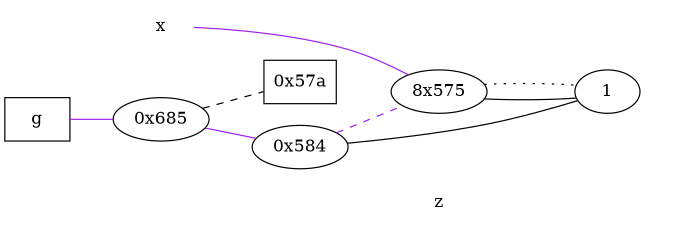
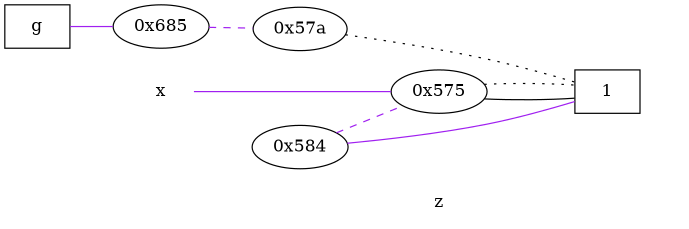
edge "0x57a" -- "1": added
node "0x57a": shape box -> ellipse
node "8x575": label "8x575" -> "0x575"
node "1": shape ellipse -> box
edge "0x57a" -- "0x685": color black -> purple
edge "1" -- "0x584": color black -> purple
edge "0x685" -- "0x584": removed
